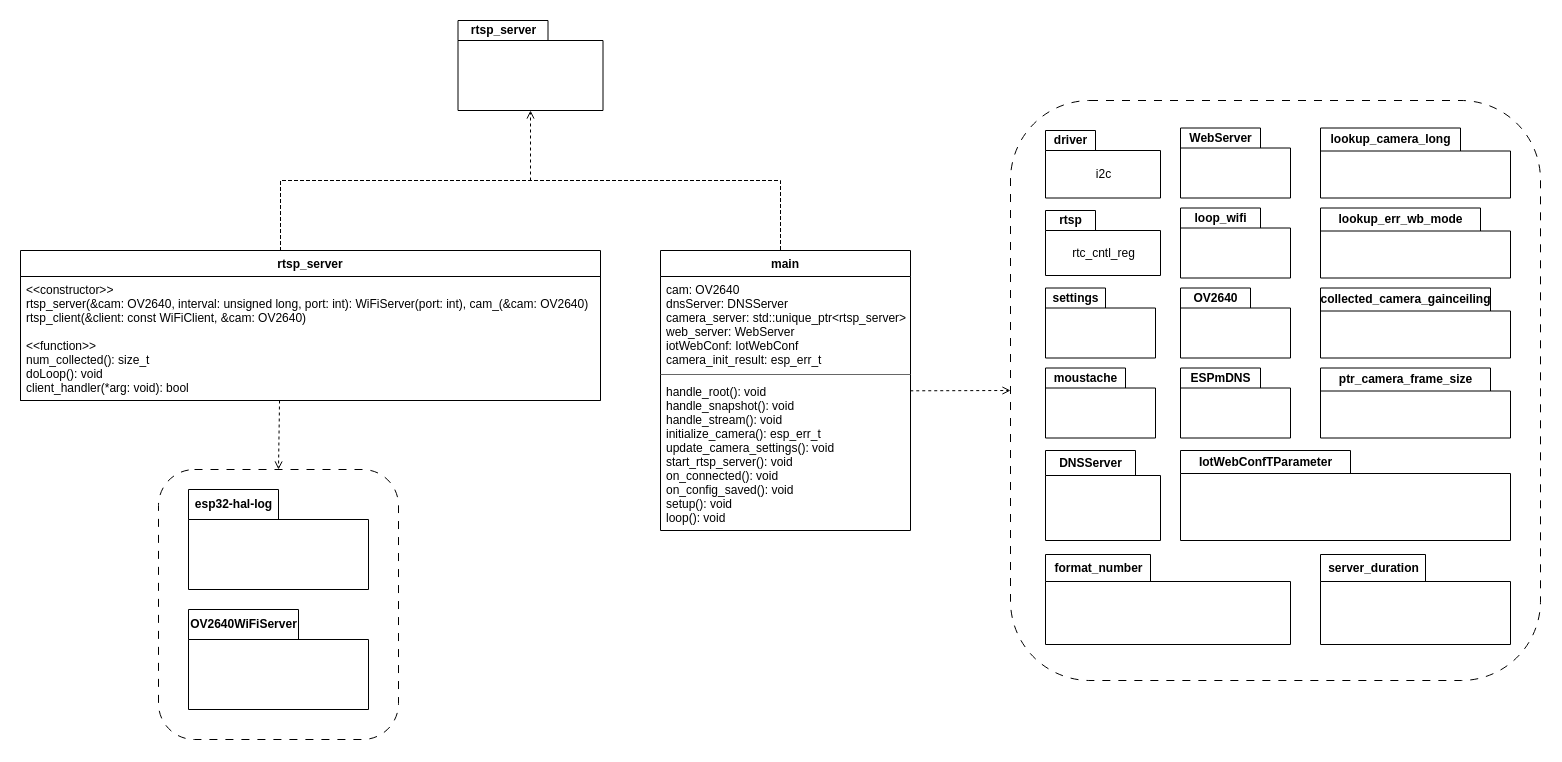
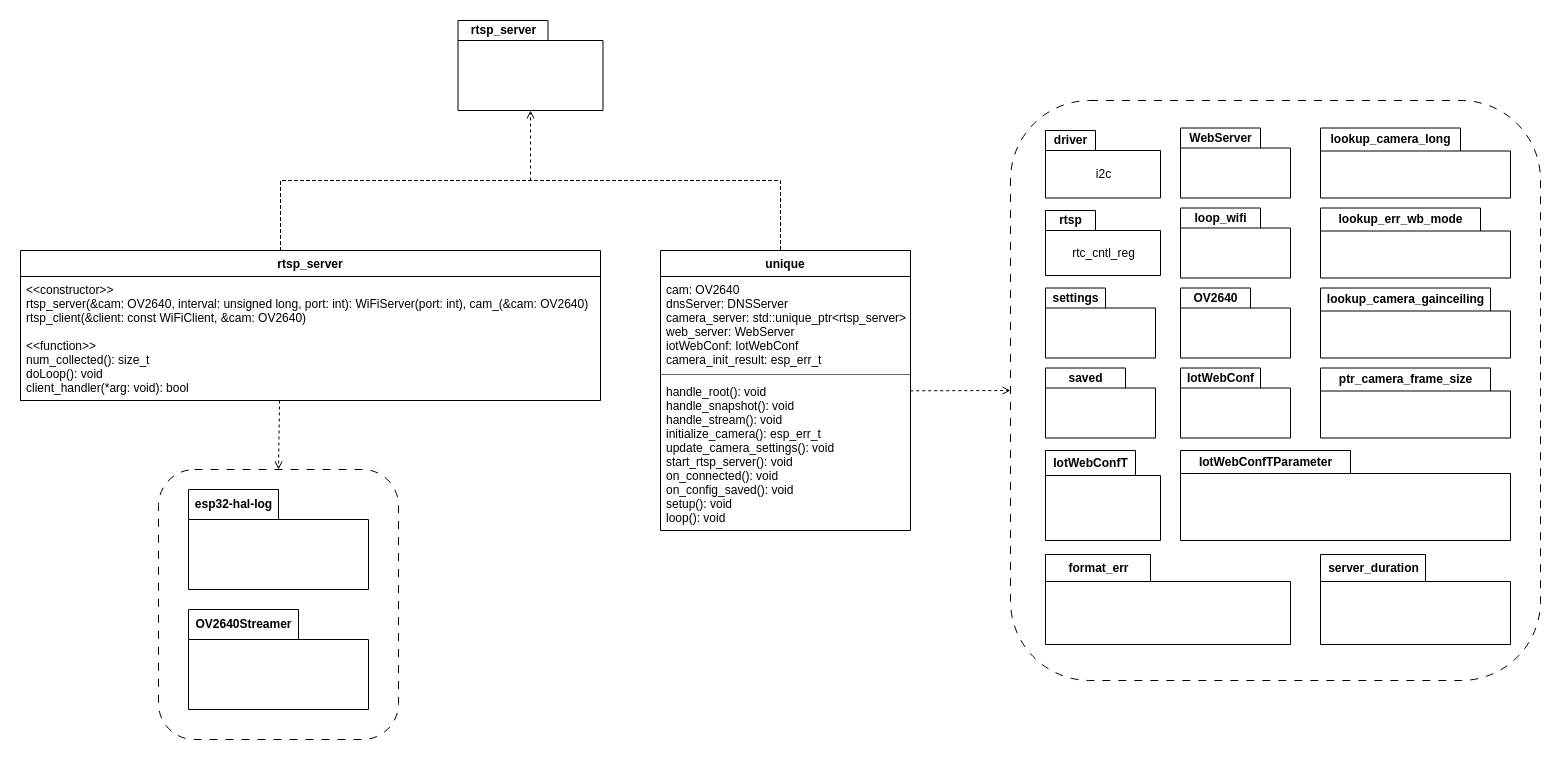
node "main": label "main" -> "unique"
node "collected_camera_gainceiling": label "collected_camera_gainceiling" -> "lookup_camera_gainceiling"
node "moustache": label "moustache" -> "saved"
node "ESPmDNS": label "ESPmDNS" -> "IotWebConf"
node "DNSServer": label "DNSServer" -> "IotWebConfT"
node "format_number": label "format_number" -> "format_err"
node "OV2640WiFiServer": label "OV2640WiFiServer" -> "OV2640Streamer"
